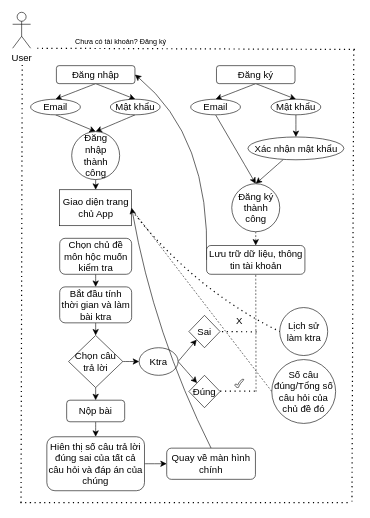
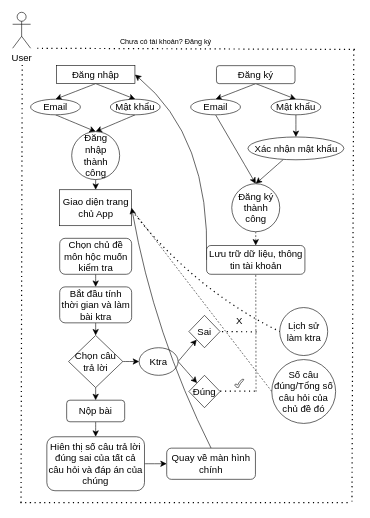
node "Chưa có tài khoản? Đăng ký": moved (120, 41) -> (165, 41)
node "Đăng nhập": shape rounded rectangle -> rectangle
